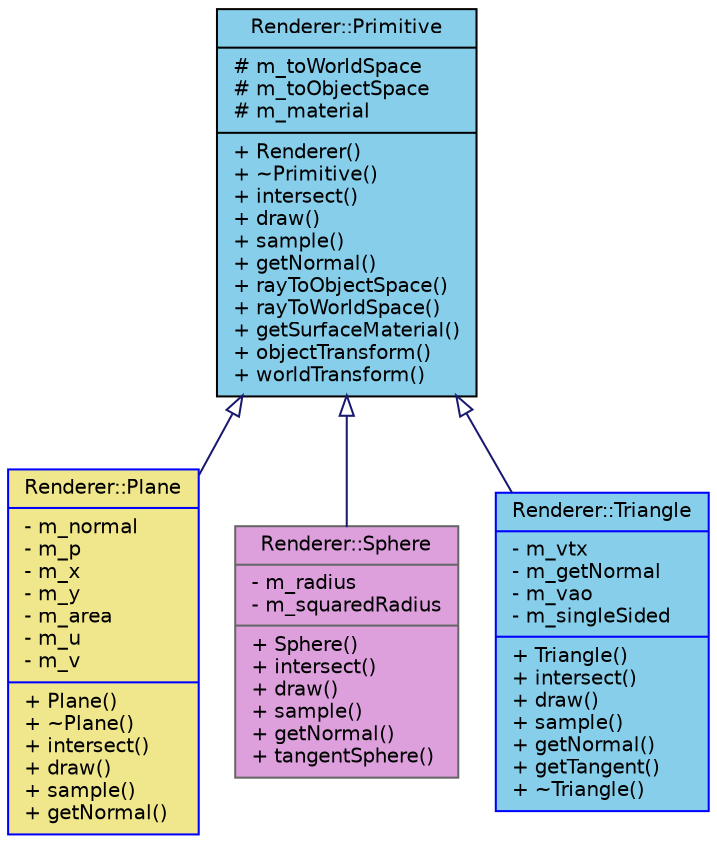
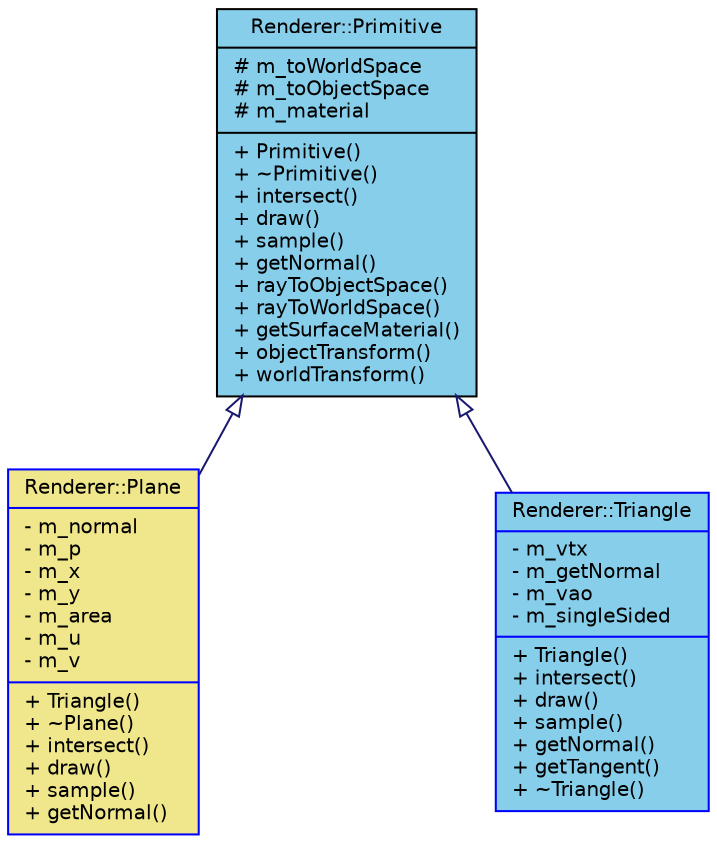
node "Renderer::Primitive": text "+ Renderer()" -> "+ Primitive()"
node "Renderer::Sphere": removed
node "Renderer::Plane": text "+ Plane()" -> "+ Triangle()"
